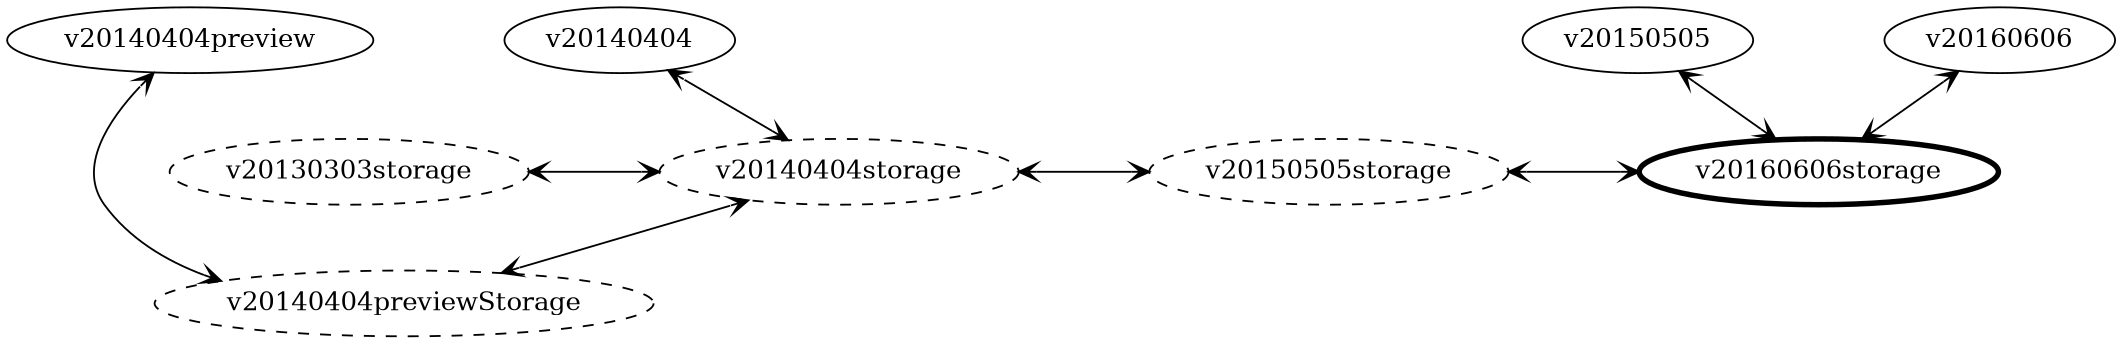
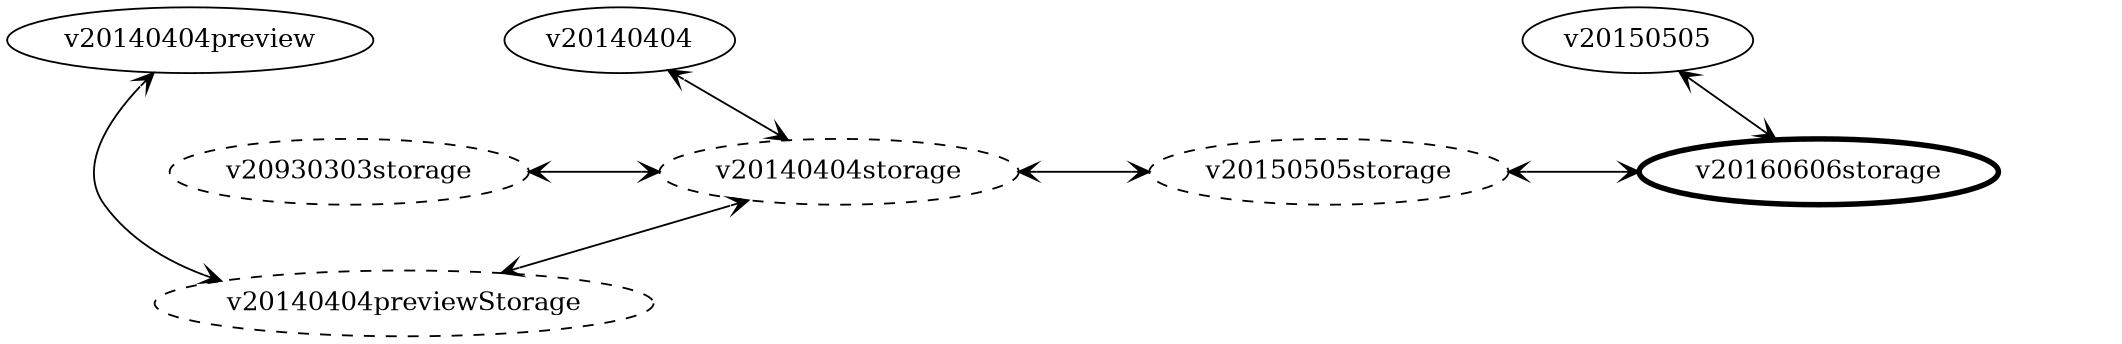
node "v20160606": removed
node "v20130303storage": label "v20130303storage" -> "v20930303storage"
